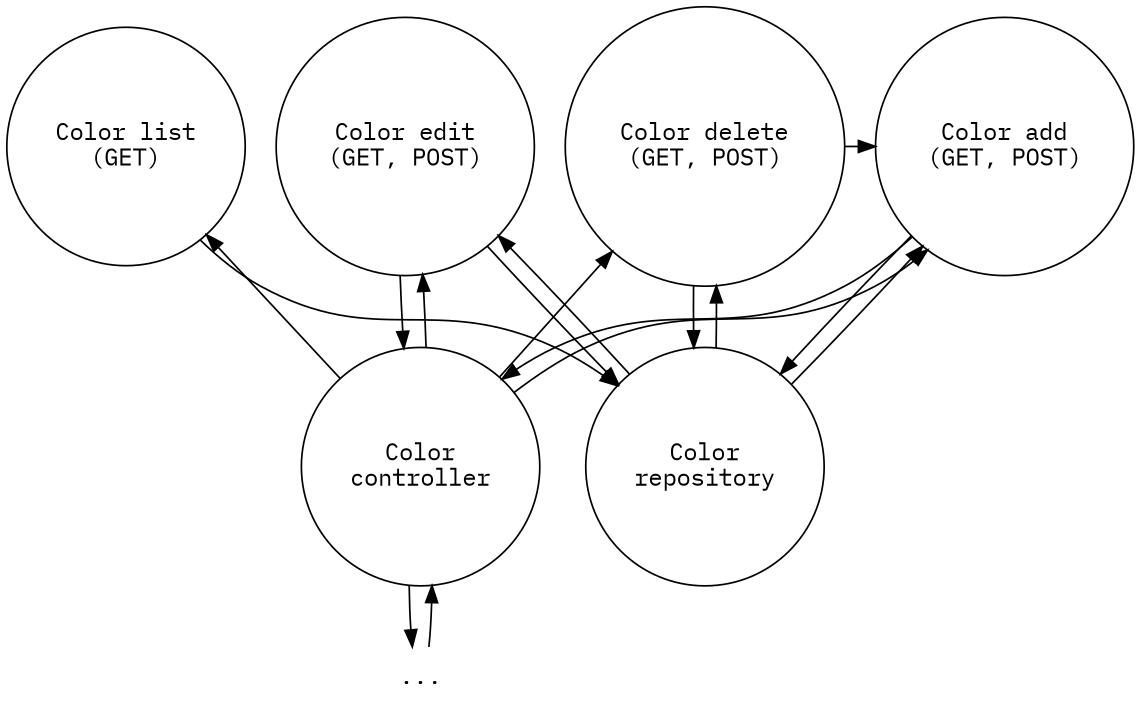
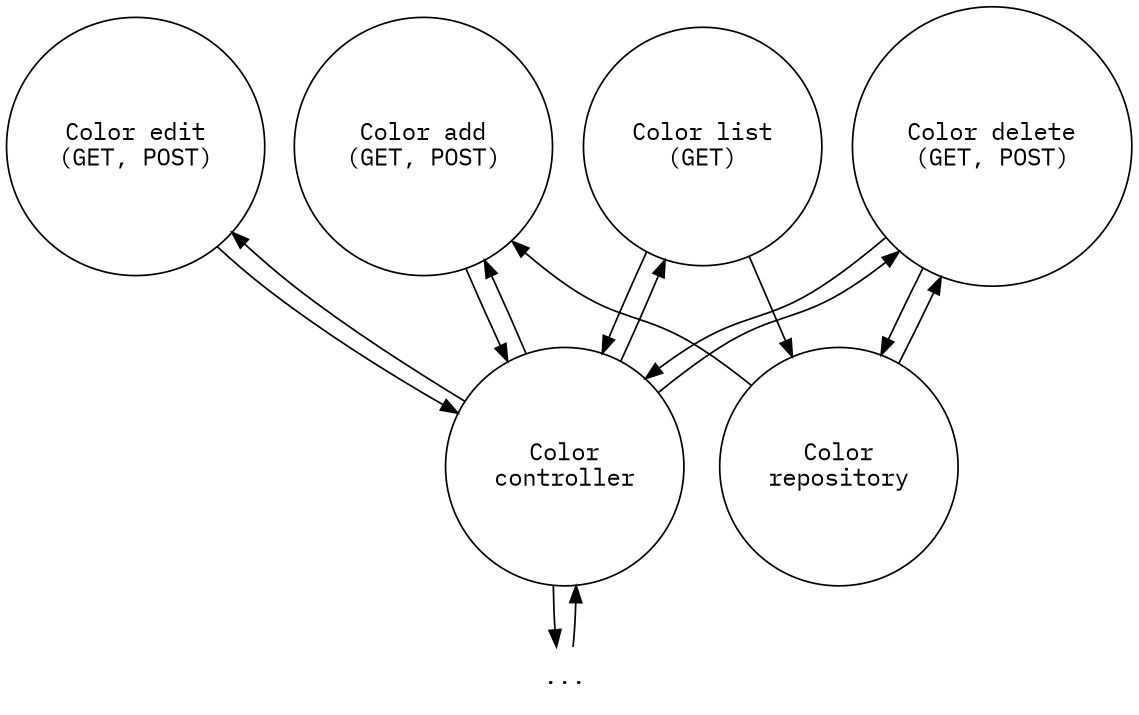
edge "Color delete (GET, POST)" -> "Color add (GET, POST)": now "Color delete (GET, POST)" -> "Color controller"
edge "Color list (GET)" -> "Color controller": added
edge "Color edit (GET, POST)" -> "Color repository": removed
edge "Color repository" -> "Color edit (GET, POST)": removed
edge "Color add (GET, POST)" -> "Color repository": removed
